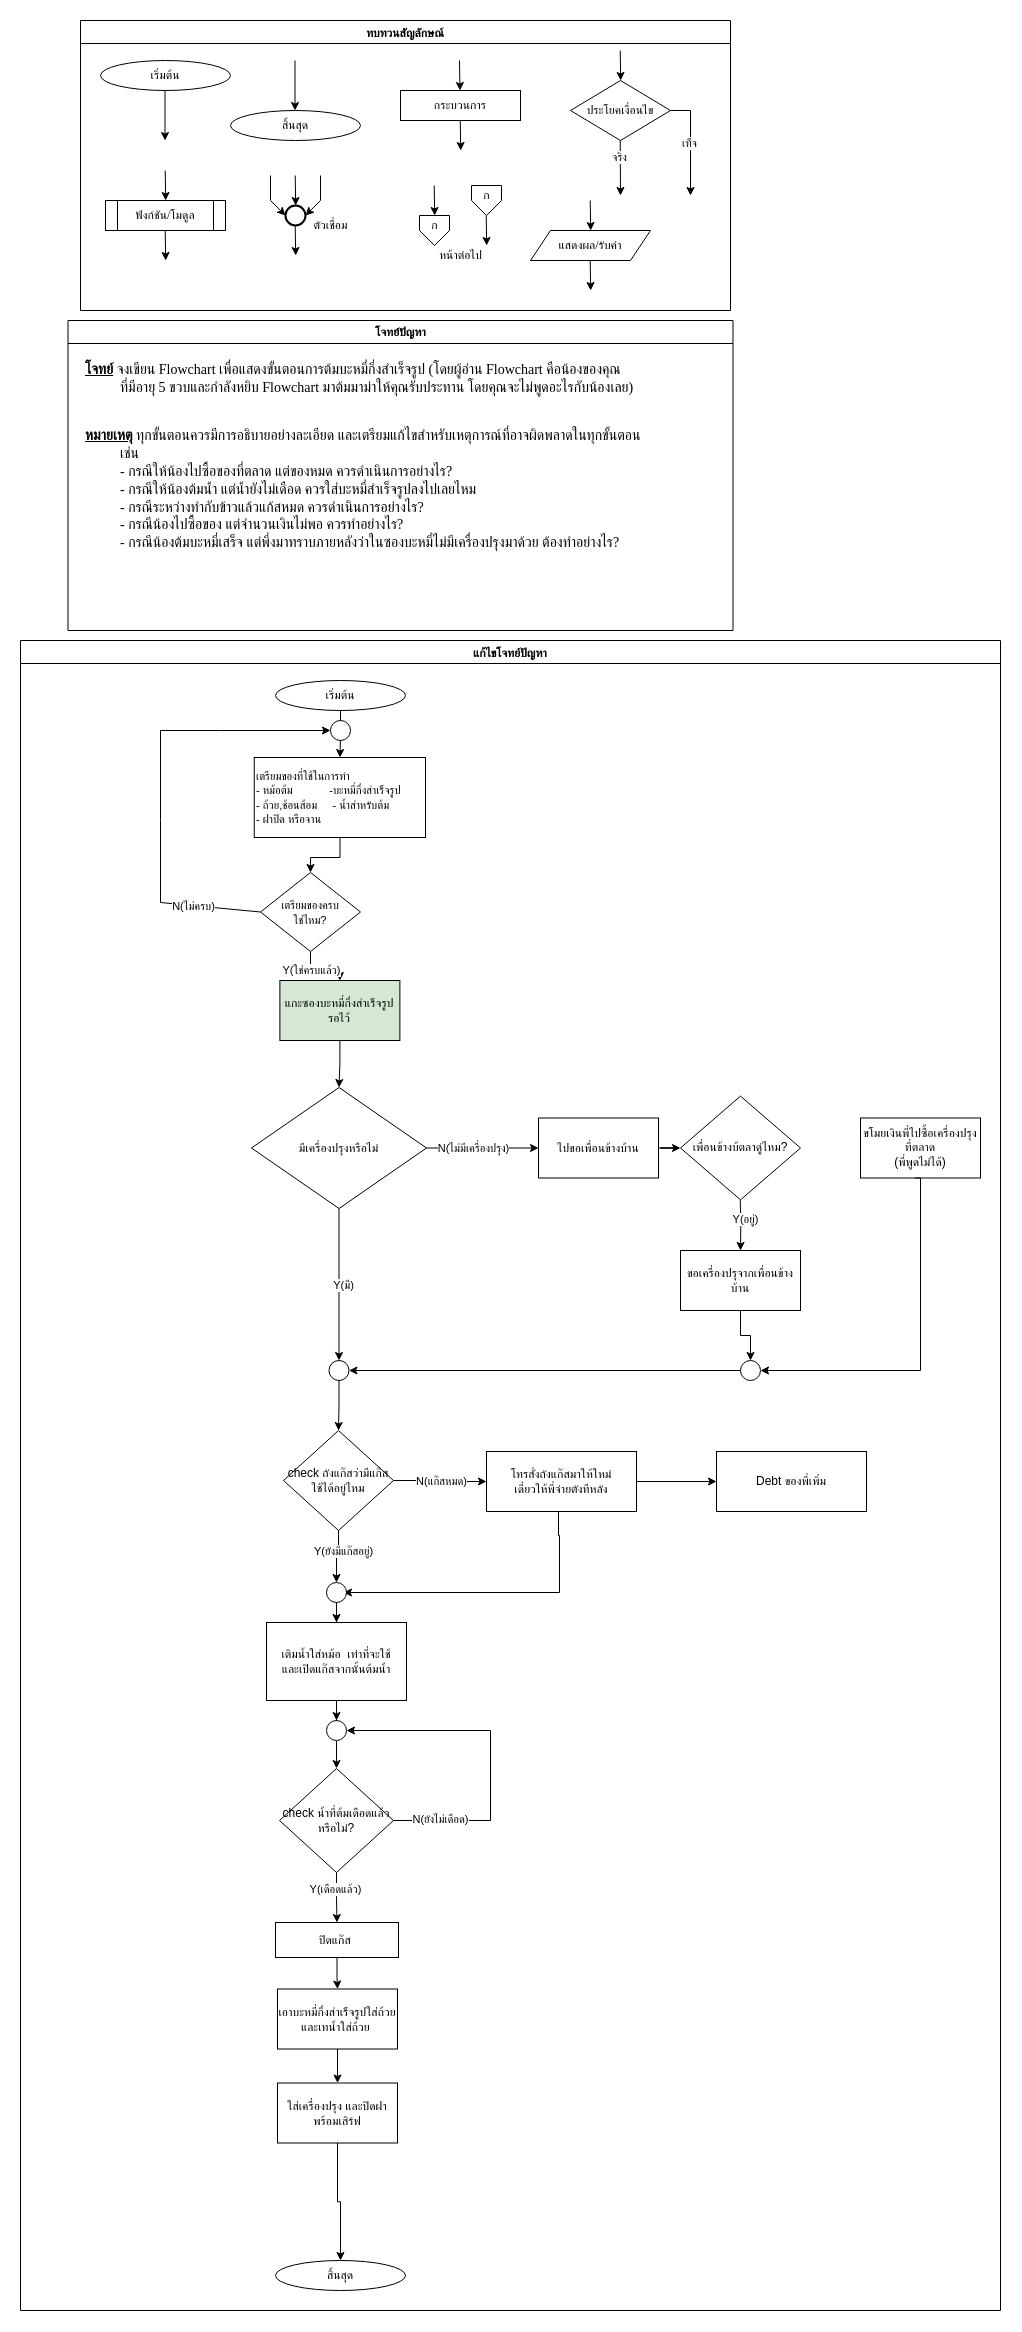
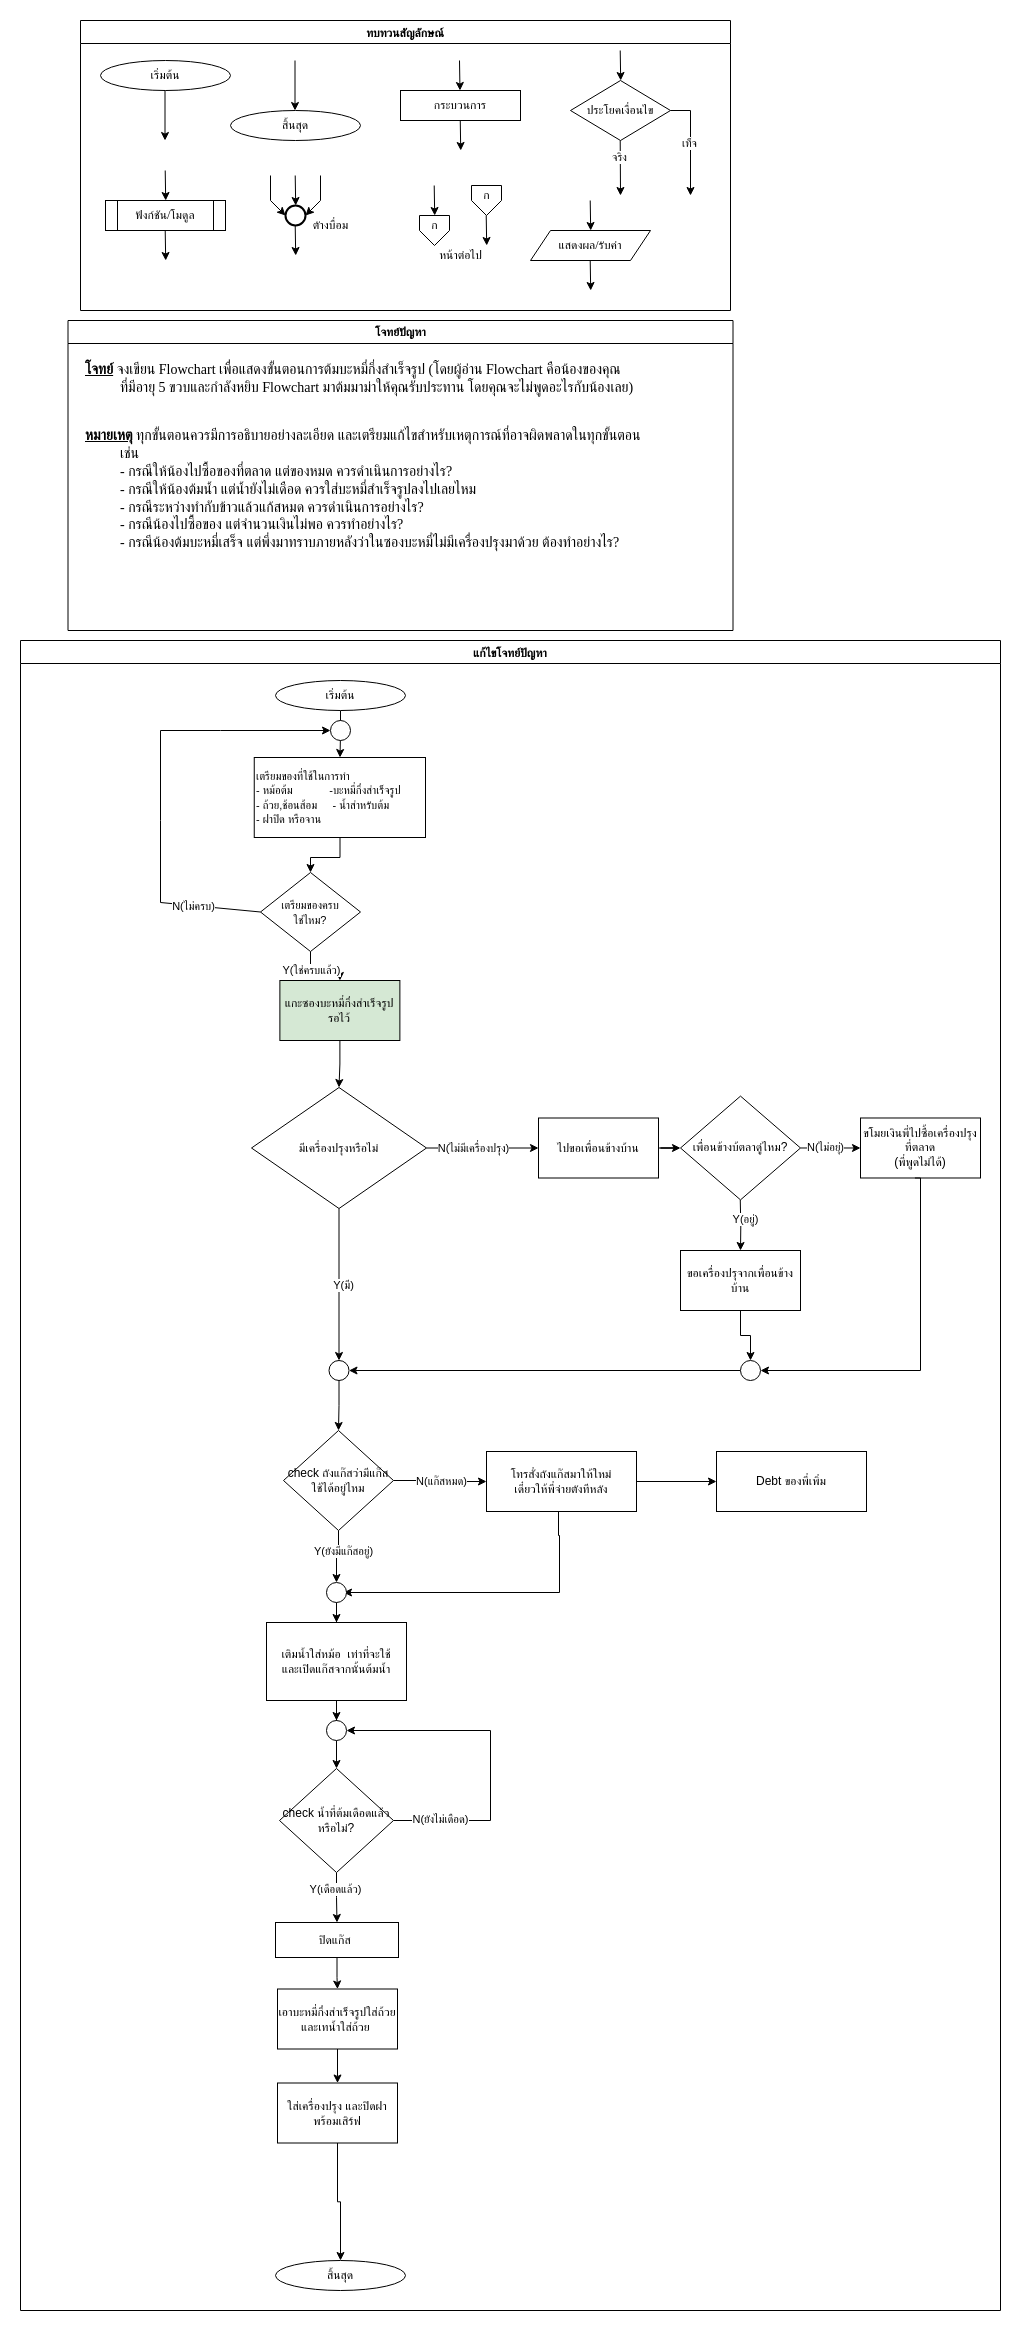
node "ตัวเชื่อม": label "ตัวเชื่อม" -> "ตัางบื่อม"
edge "เพื่อนข้างบ้ตลาดู่ไหม?" -> "ขโมยเงินพี่ไปซื้อเครื่องปรุงที่ตลาด (พี่พูดไม่ได้)": added, label "N(ไม่อยุ่)"
